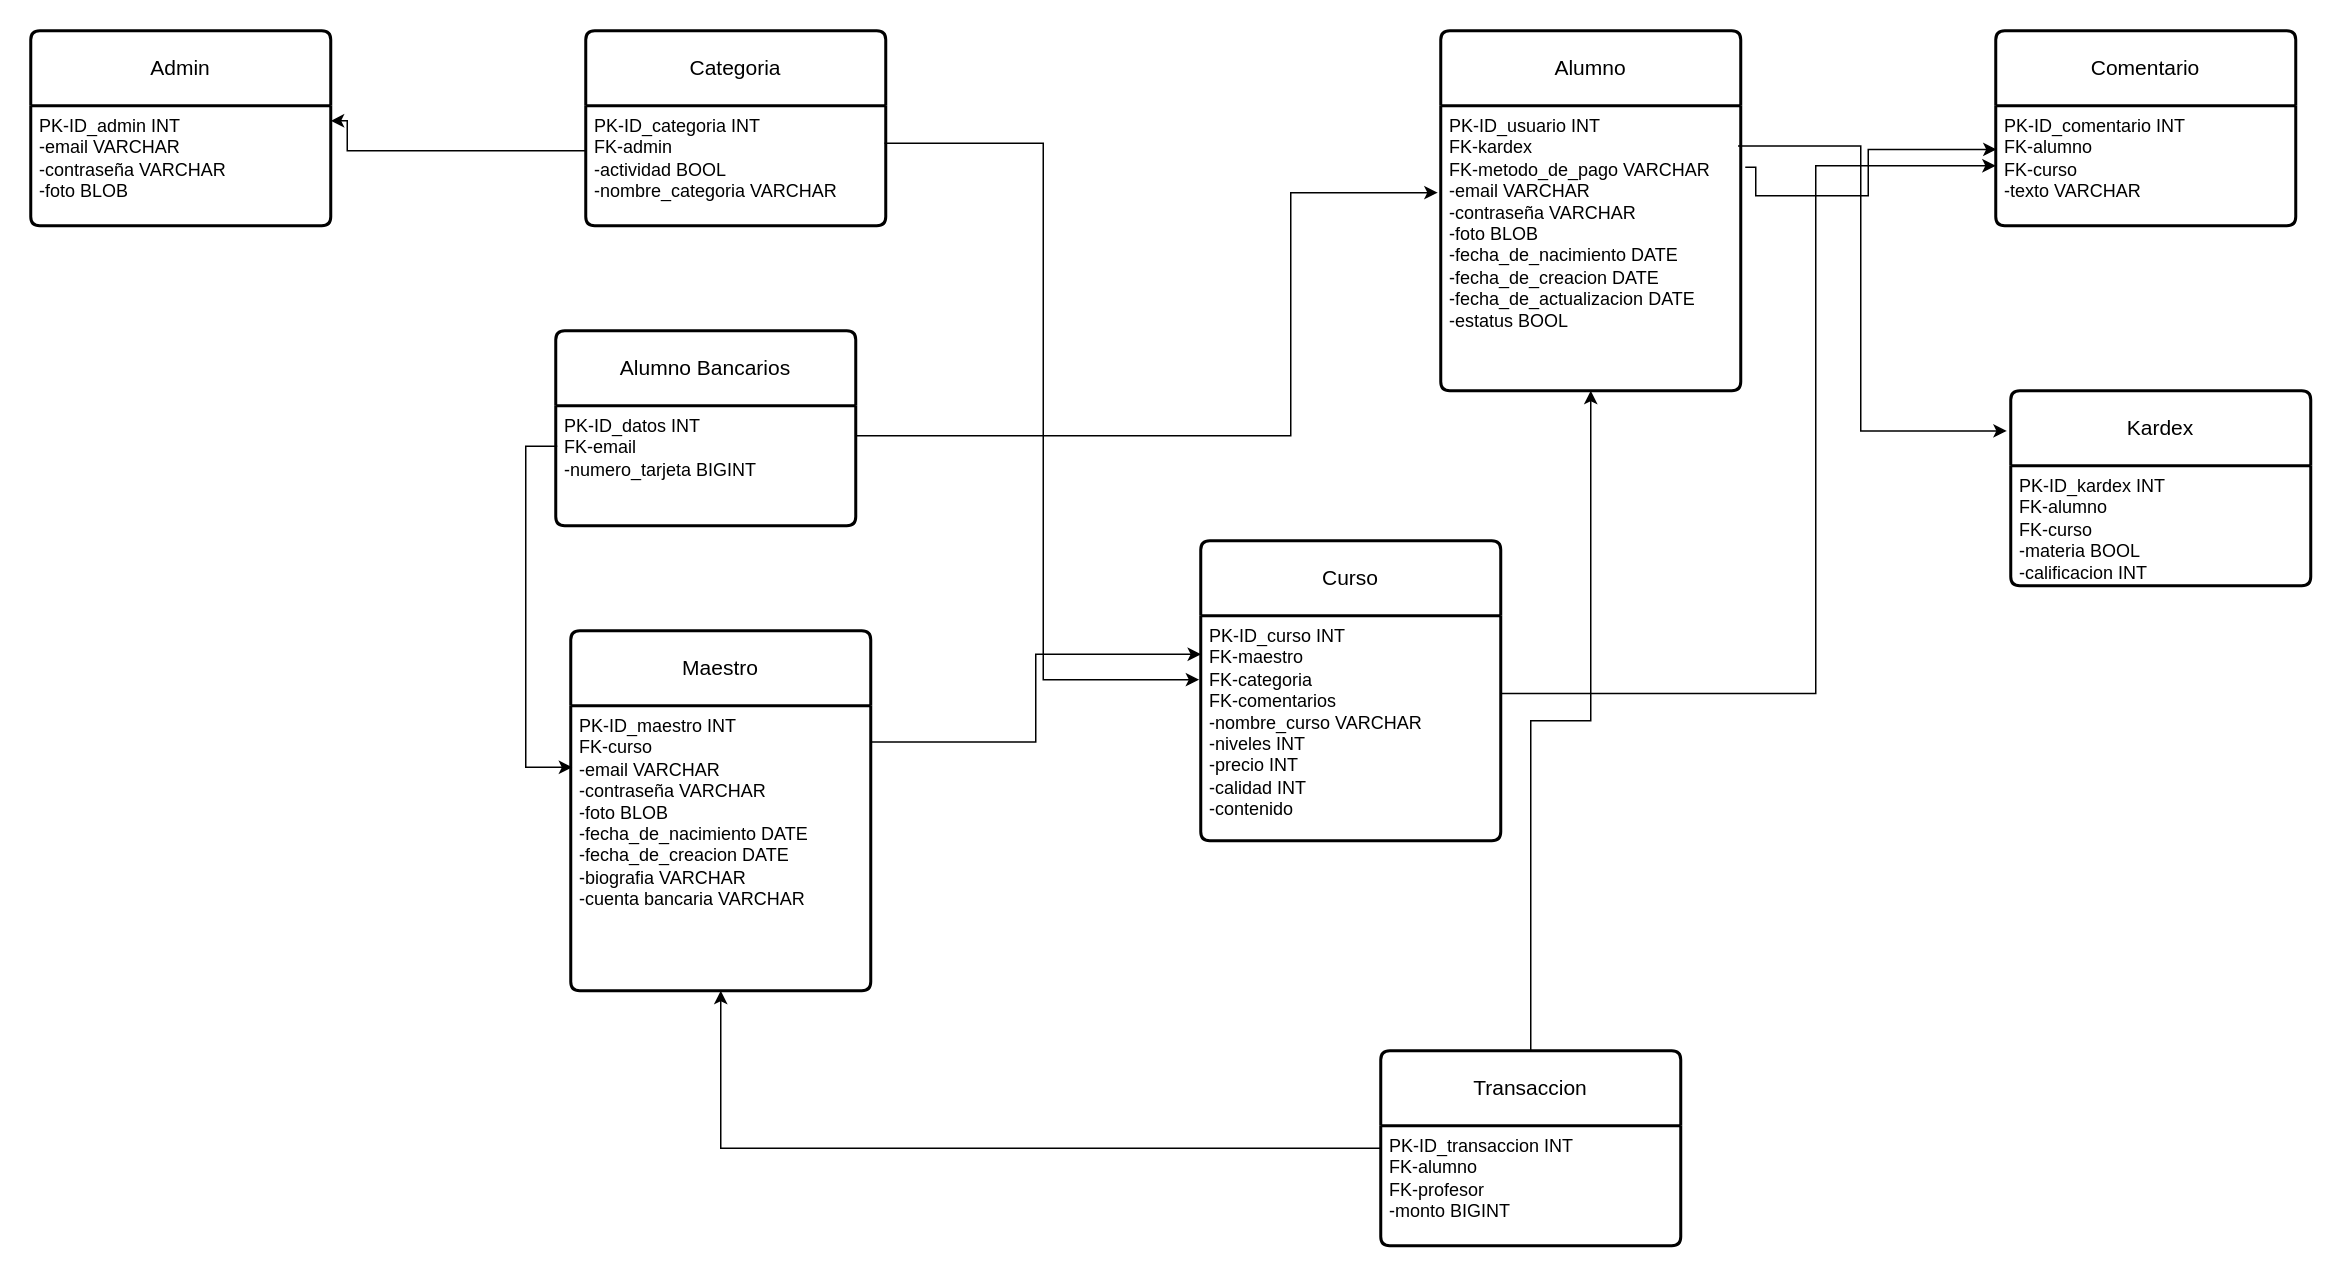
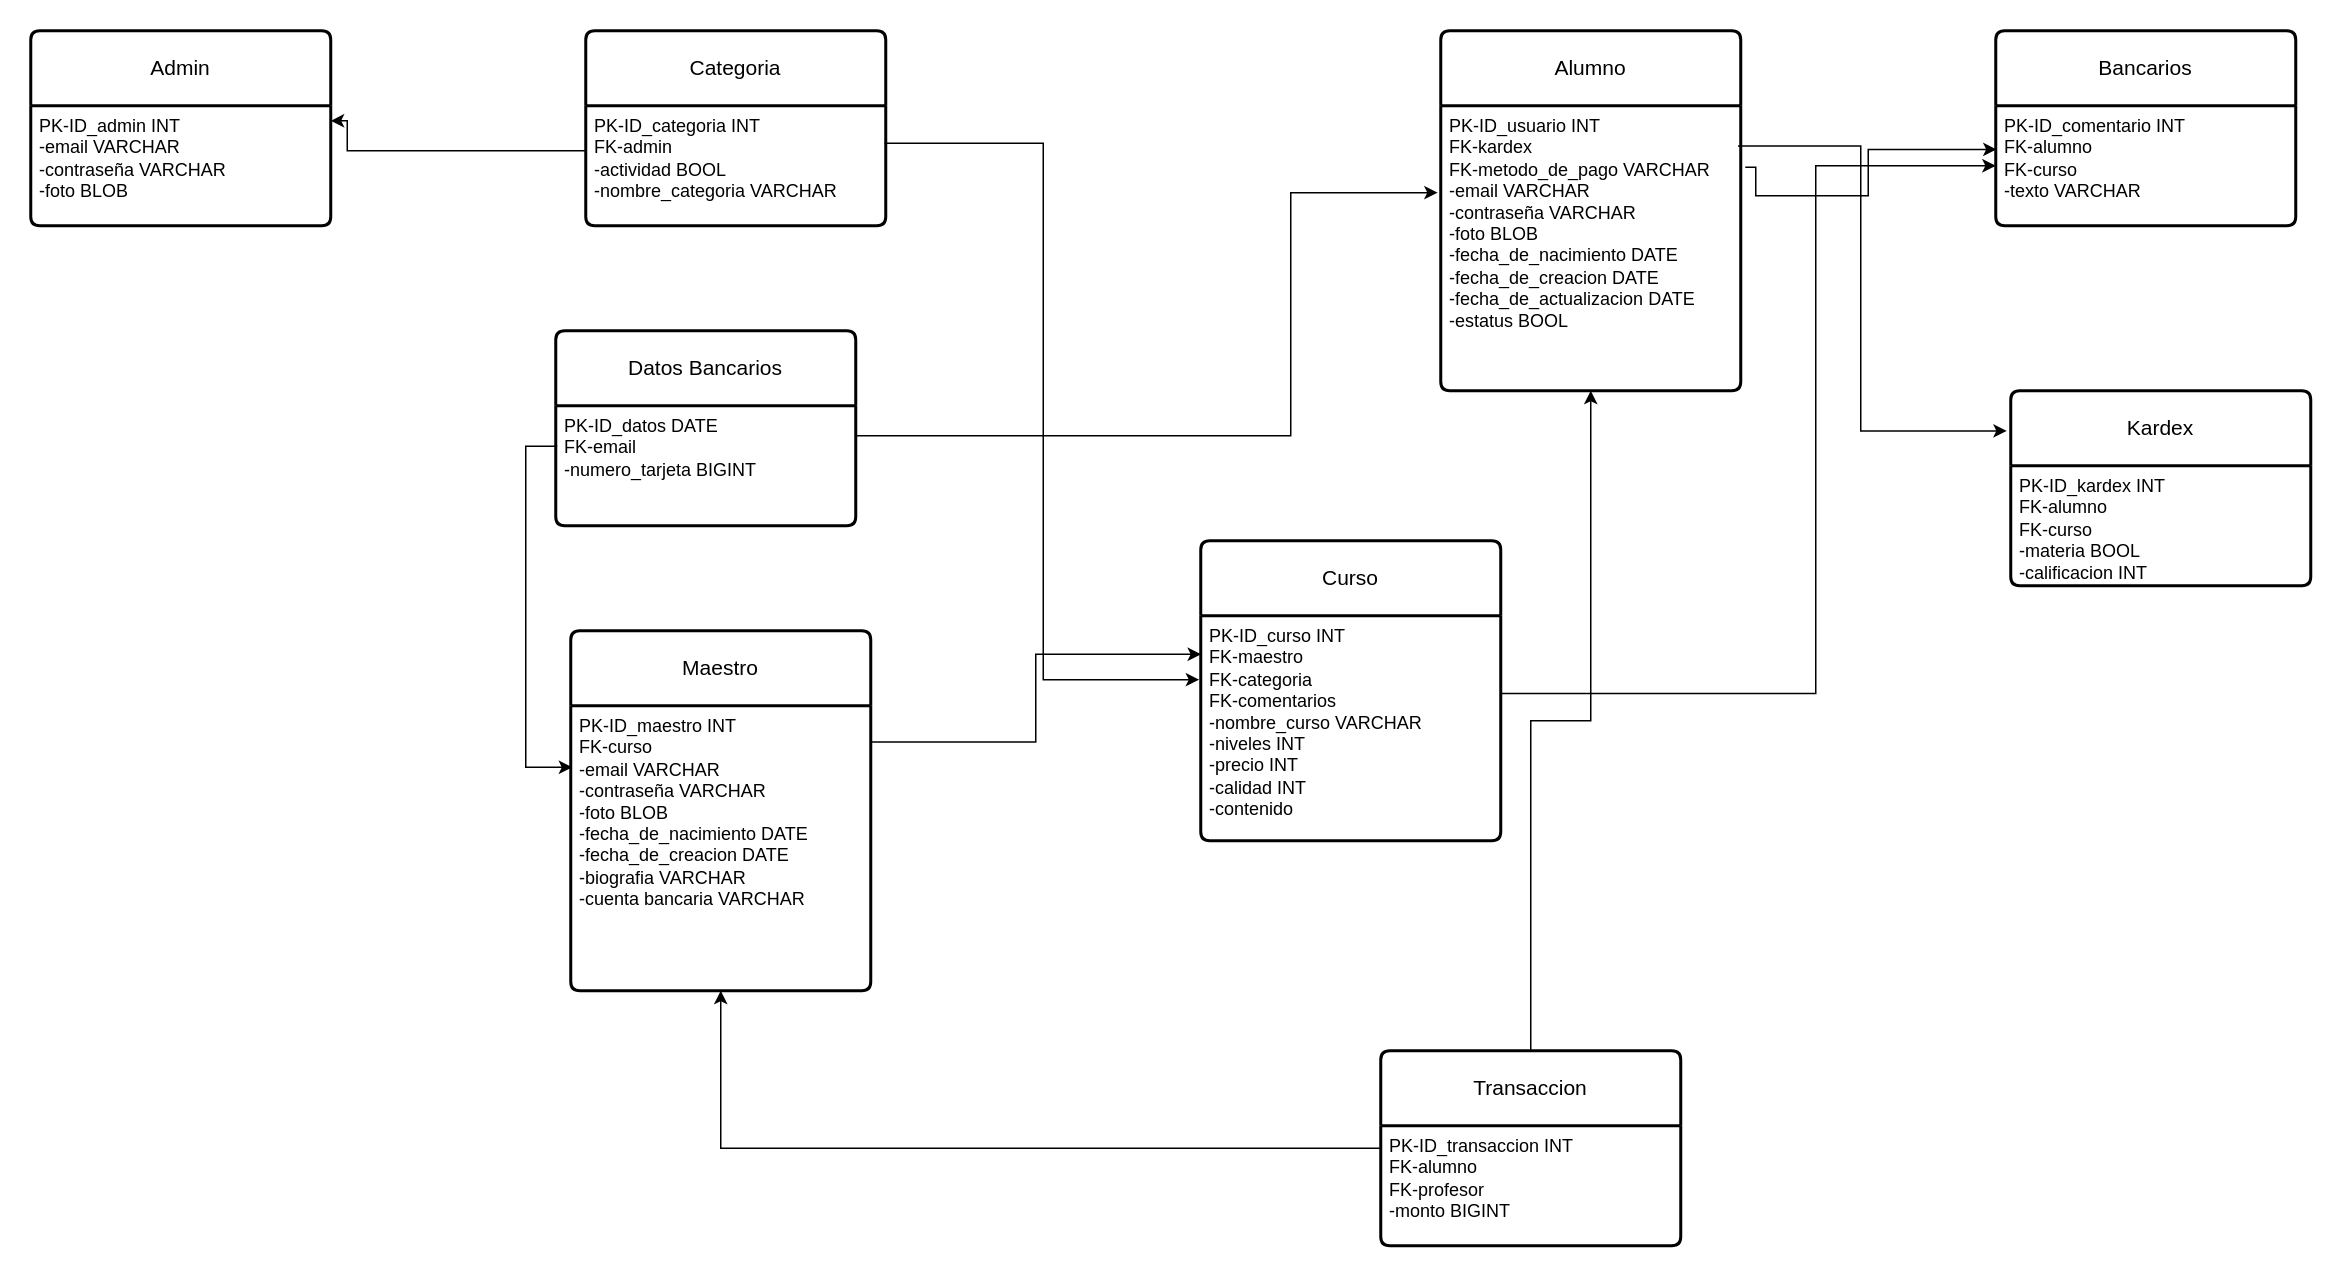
node "Comentario": label "Comentario" -> "Bancarios"
node "Alumno Bancarios": label "Alumno Bancarios" -> "Datos Bancarios"
node "PK-ID_datos INT FK-email -numero_tarjeta BIGINT": label "PK-ID_datos INT FK-email -numero_tarjeta BIGINT" -> "PK-ID_datos DATE FK-email -numero_tarjeta BIGINT"
